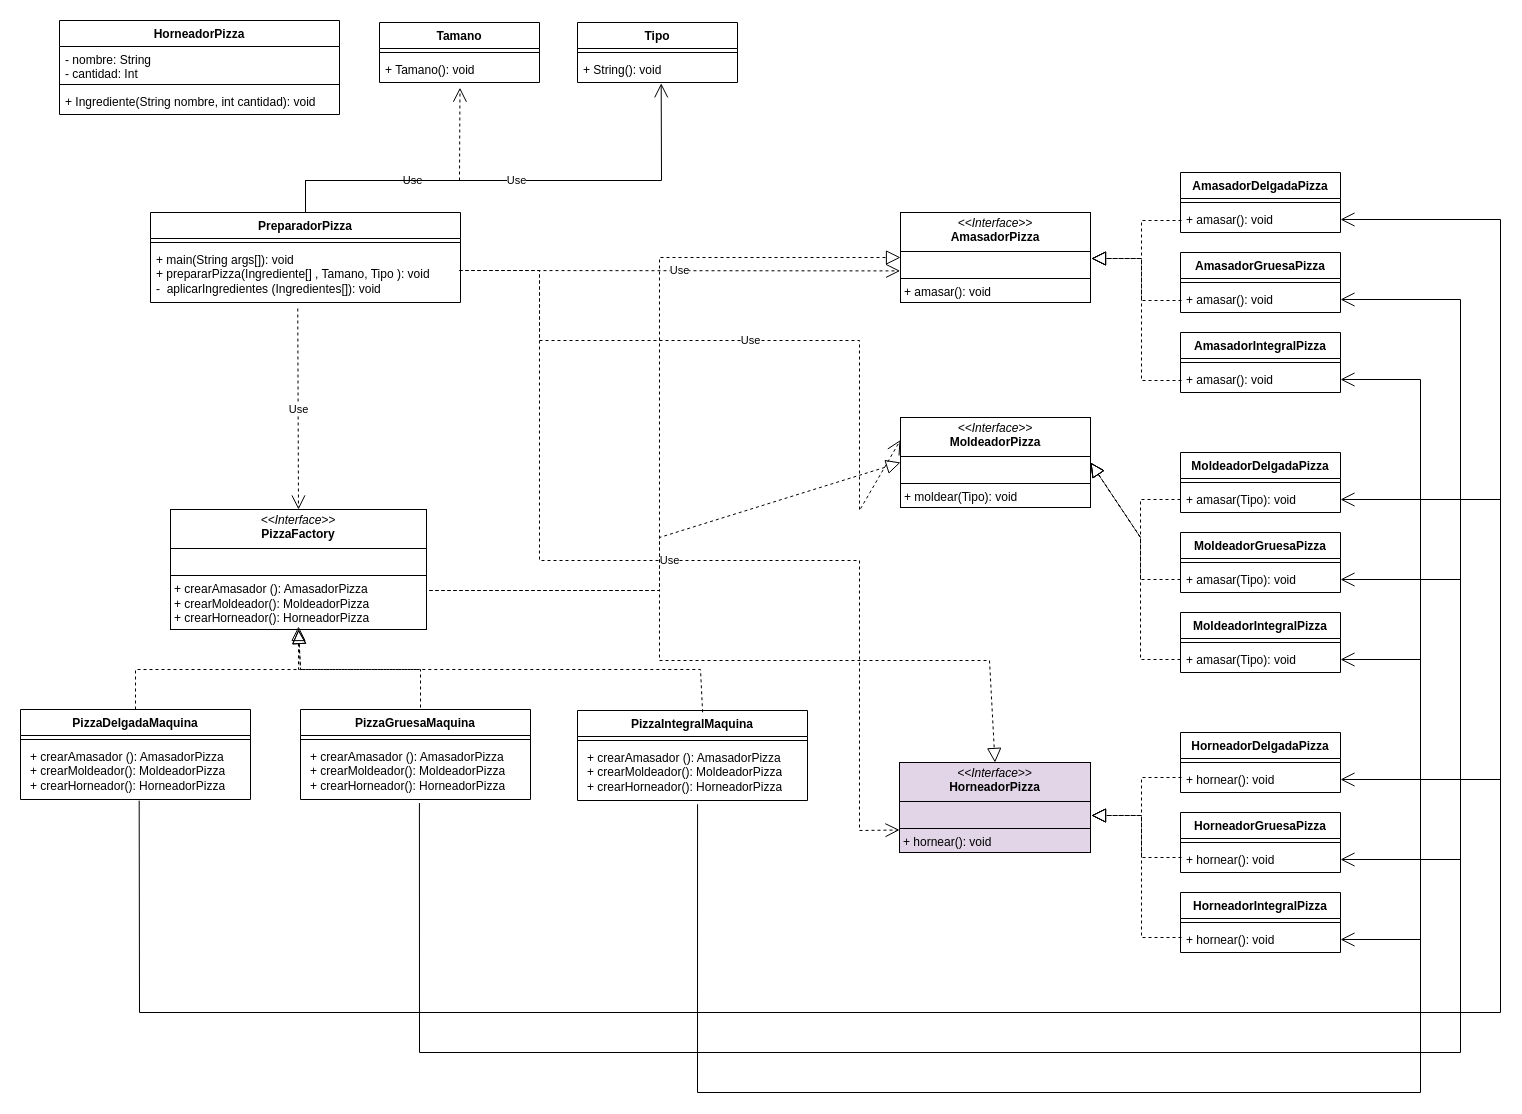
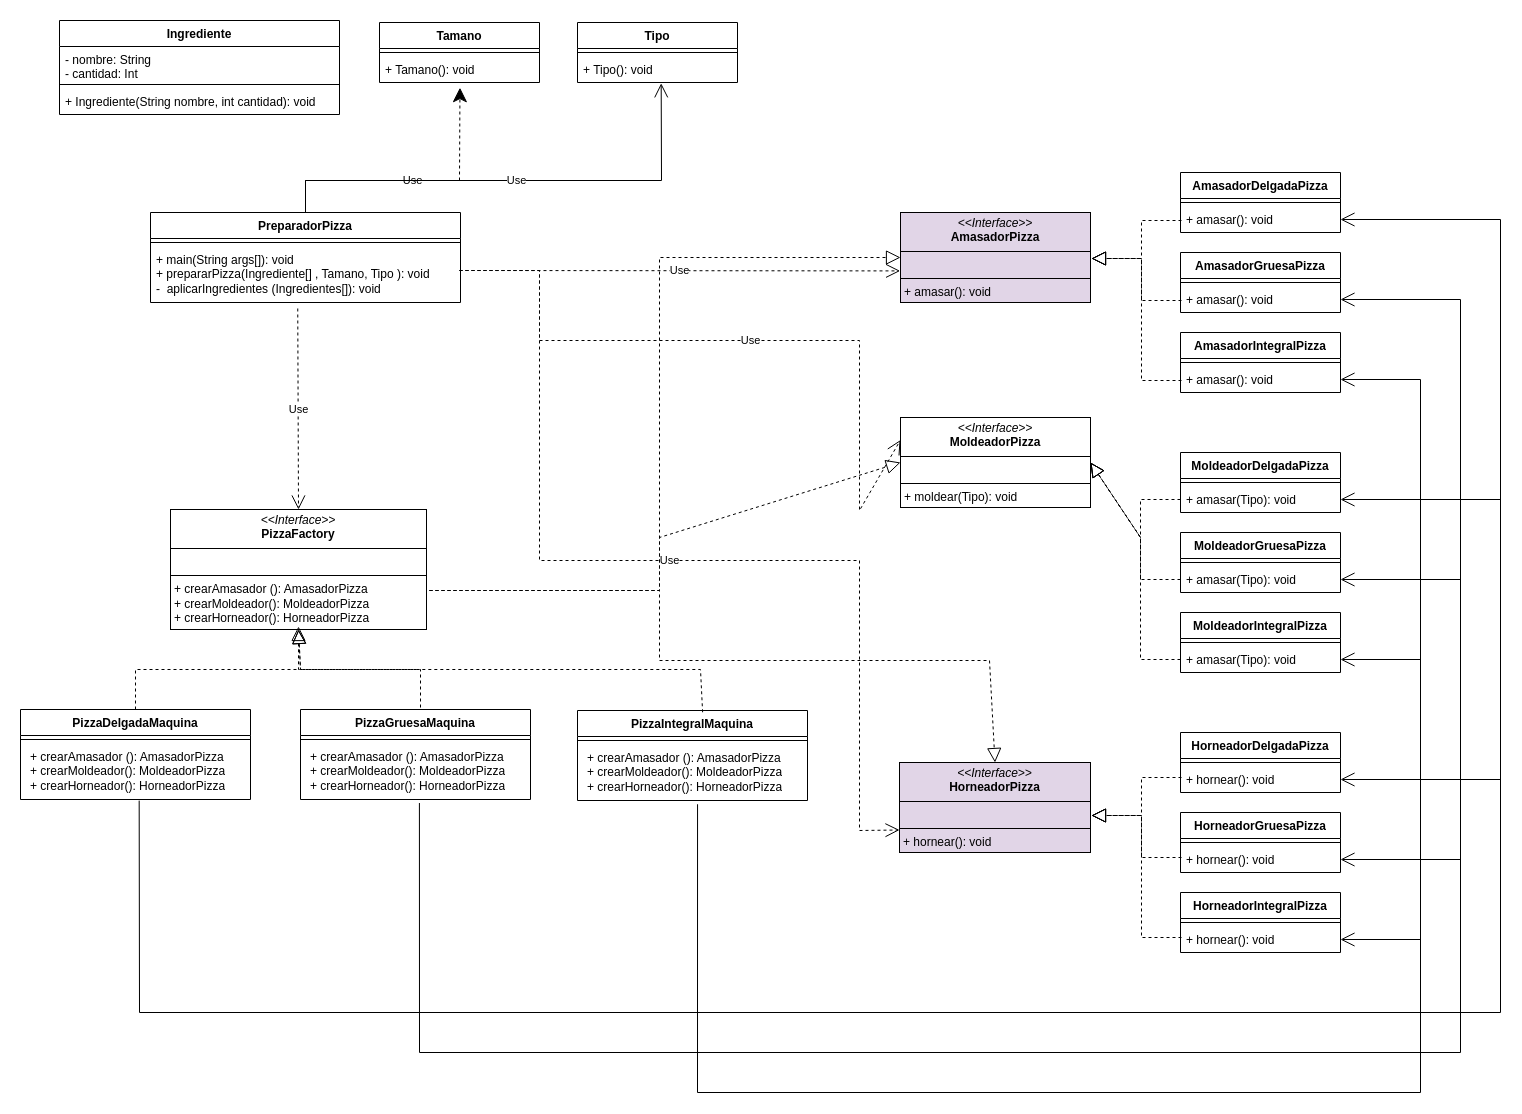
node "HorneadorPizza": label "HorneadorPizza" -> "Ingrediente"
node "+ String(): void": label "+ String(): void" -> "+ Tipo(): void"
edge "PreparadorPizza" -> "+ Tamano(): void": arrowhead open -> classic
node "<<Interface>> AmasadorPizza + amasar(): void": fillcolor #ffffff -> #e1d5e7
